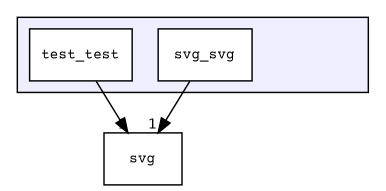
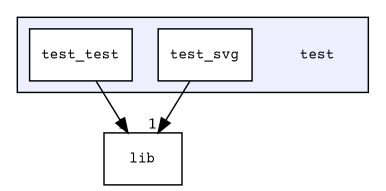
node "svg_svg": label "svg_svg" -> "test_svg"
node "test": added
node "svg": label "svg" -> "lib"
